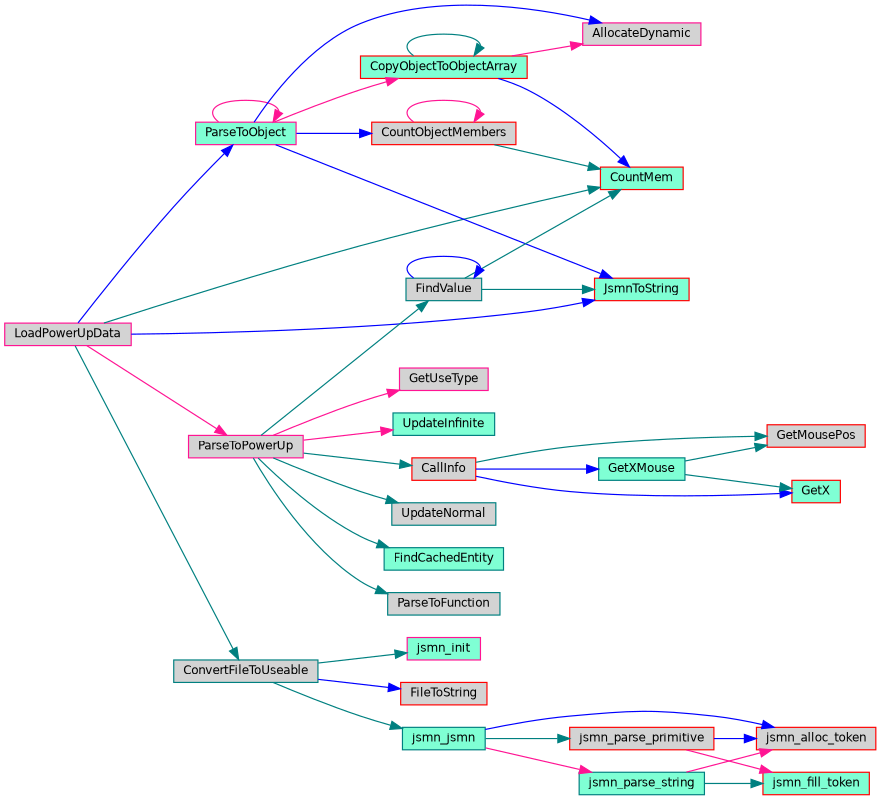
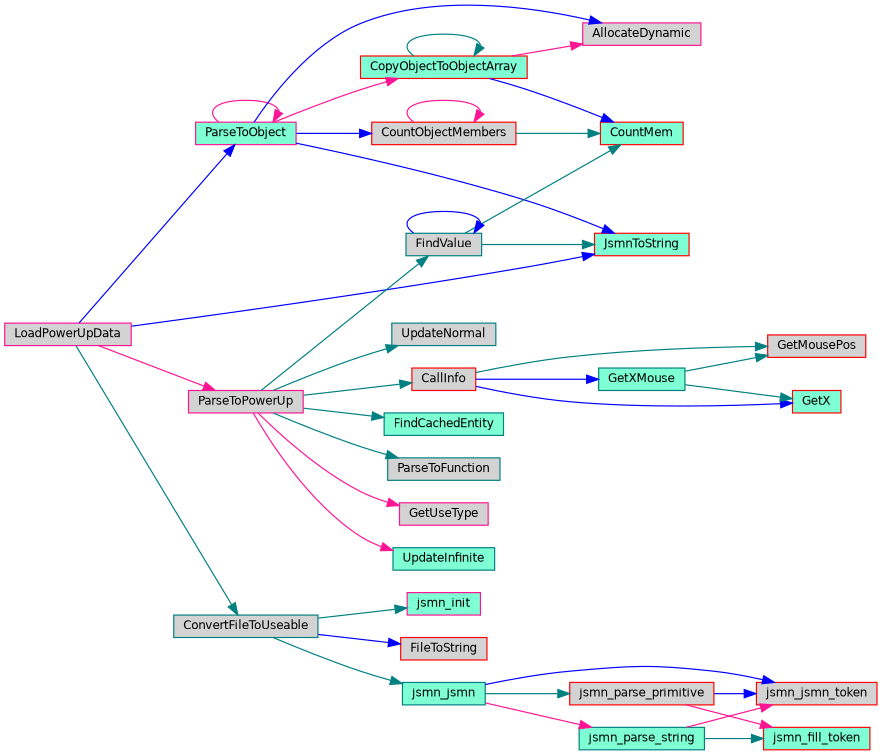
edge "LoadPowerUpData" -> "CountMem": removed
node "jsmn_alloc_token": label "jsmn_alloc_token" -> "jsmn_jsmn_token"
